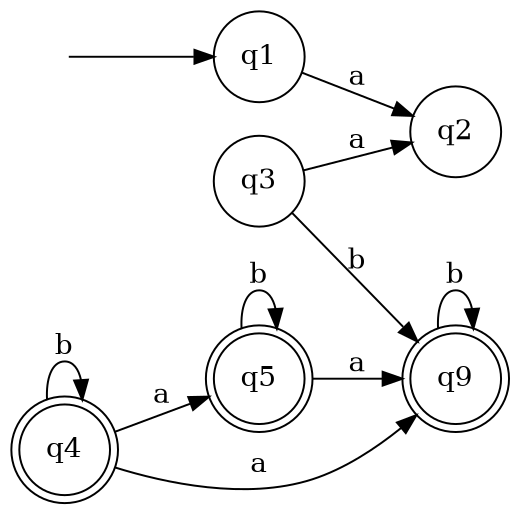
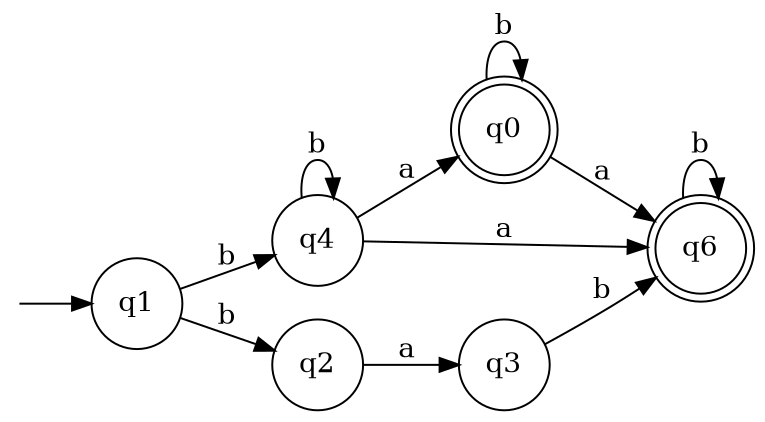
edge "q1" -> "q2": label "a" -> "b"
edge "q3" -> "q2": reversed
edge "q1" -> "q4": added, label "b"
node "q5": label "q5" -> "q0"
node "q9": label "q9" -> "q6"
node "q4": shape doublecircle -> circle
